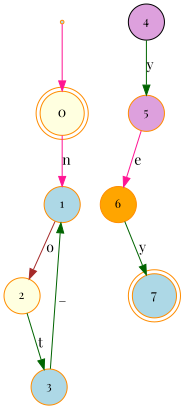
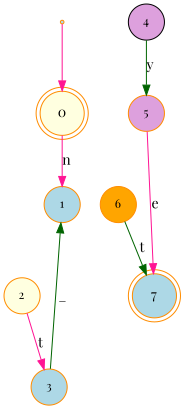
edge "5" -> "6": now "5" -> "7"
edge "1" -> "2": removed, label "o"
edge "6" -> "7": label "y" -> "t"
edge "2" -> "3": color darkgreen -> deeppink
